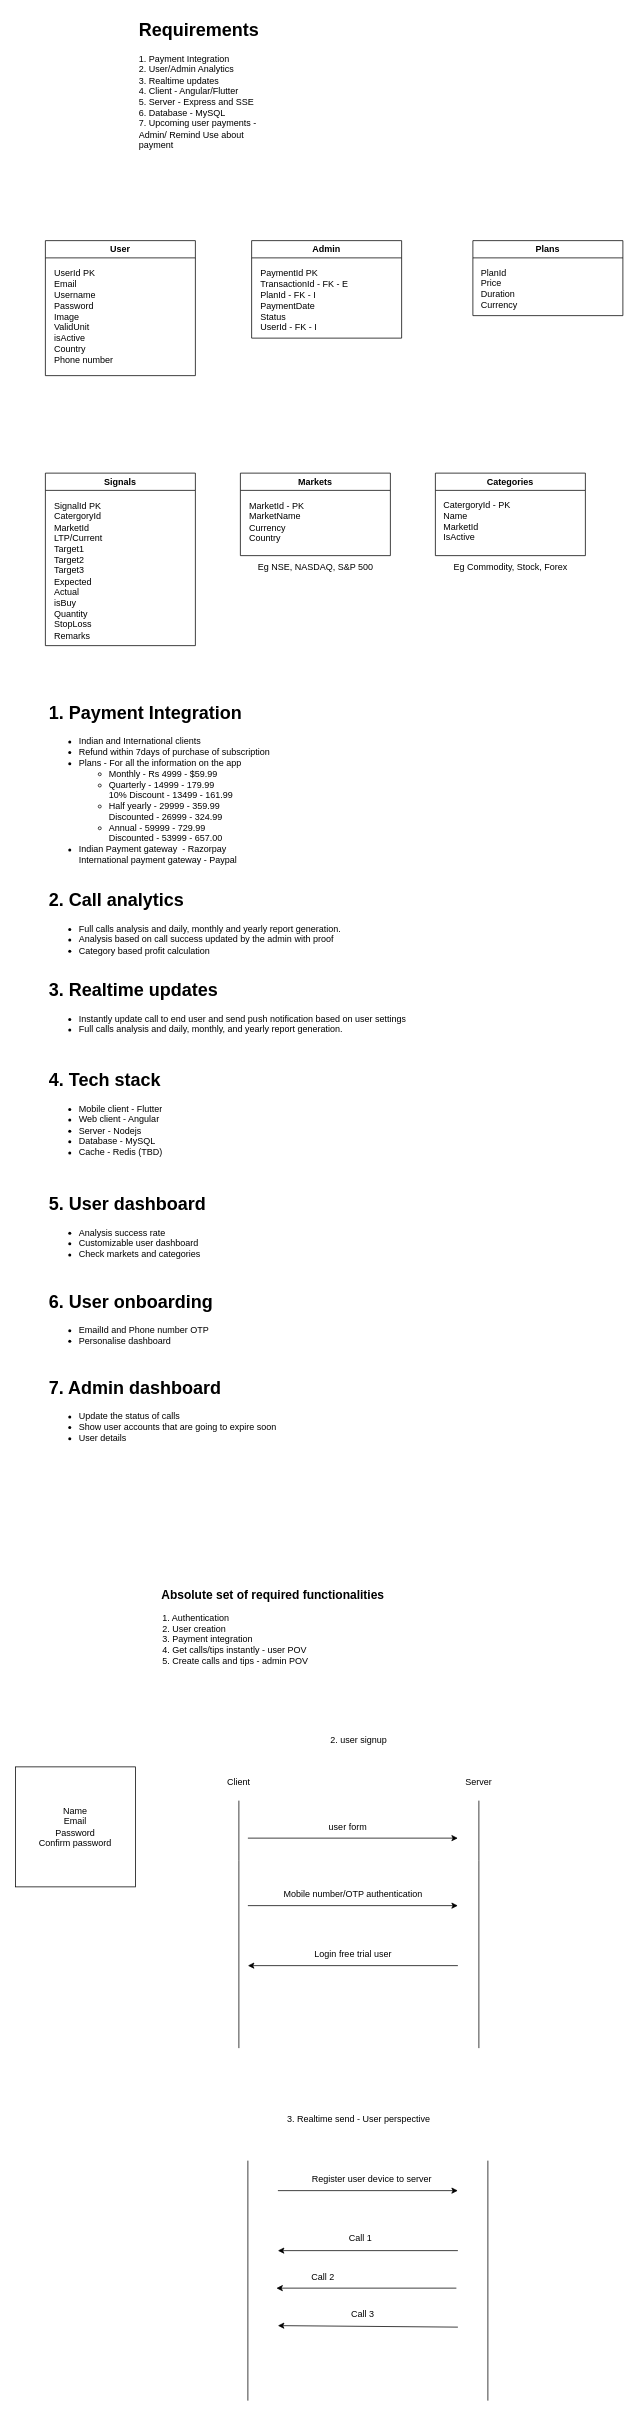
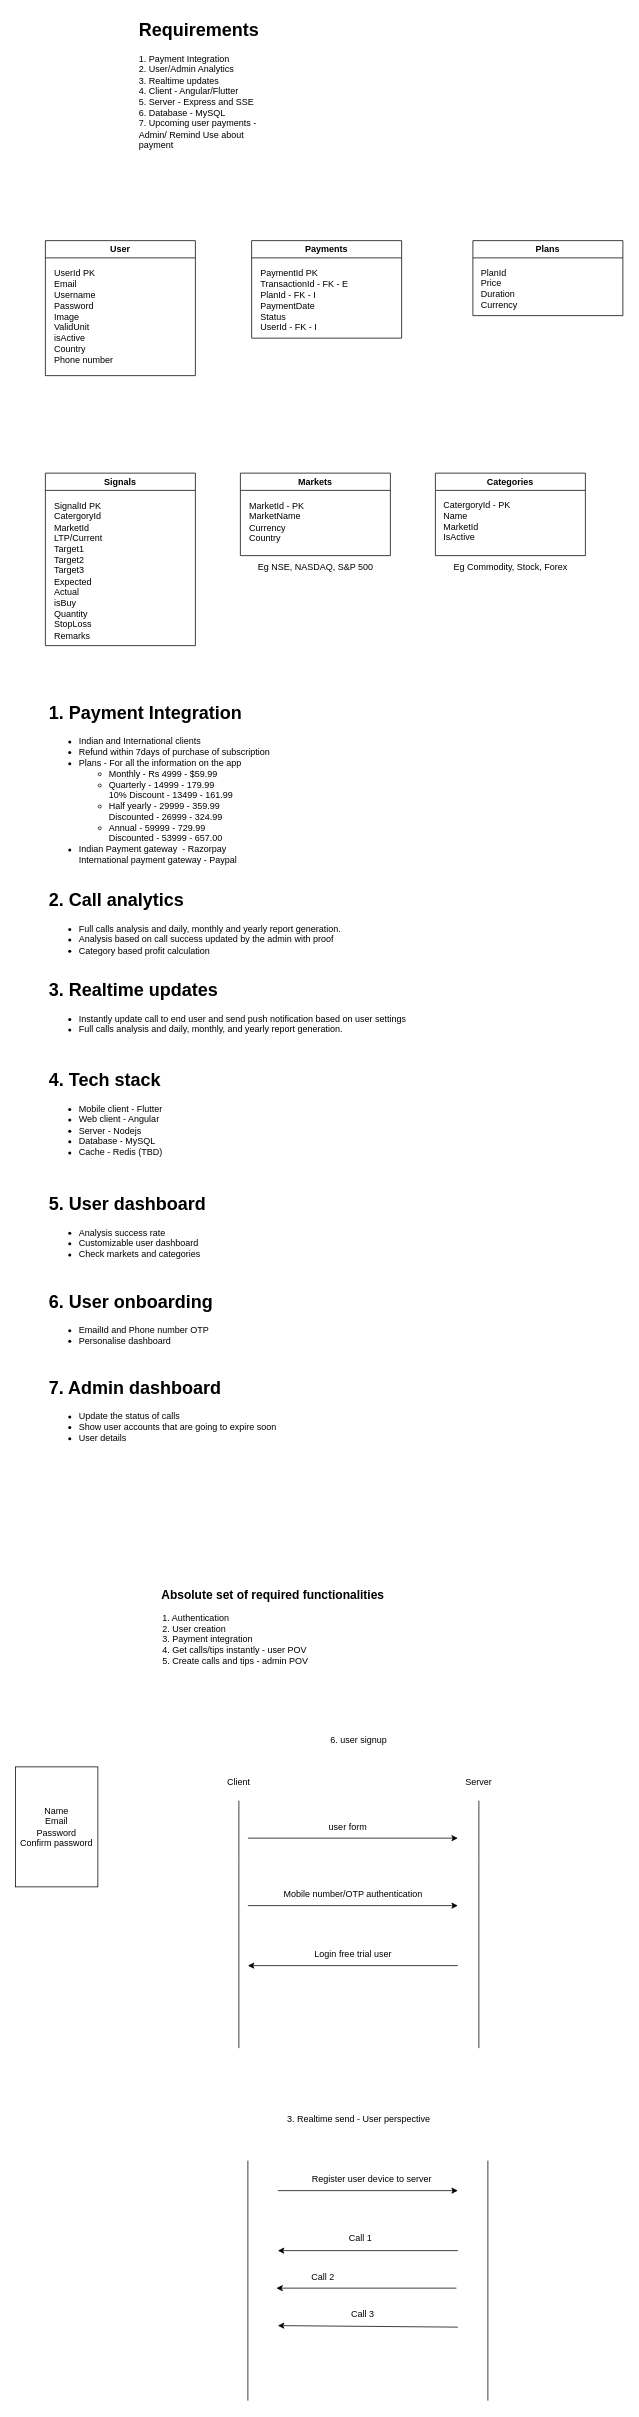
node "Admin": label "Admin" -> "Payments"
node "2. user signup": label "2. user signup" -> "6. user signup"
node "Name Email Password Confirm password": size 120x120 -> 83x120
